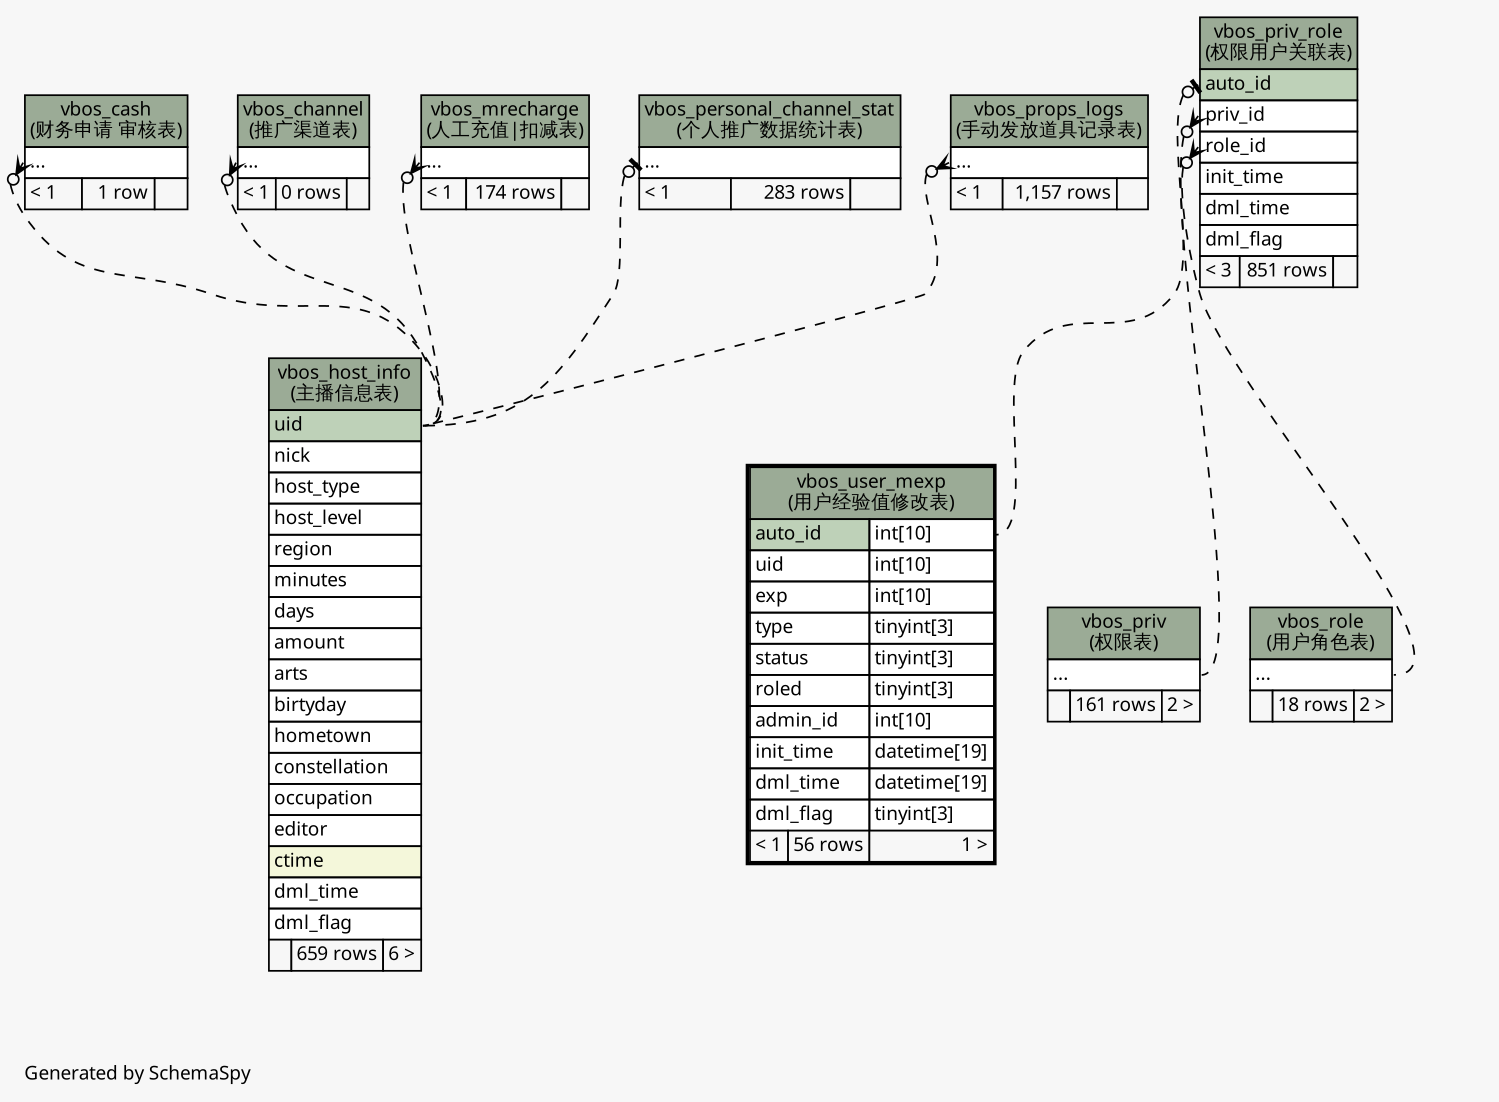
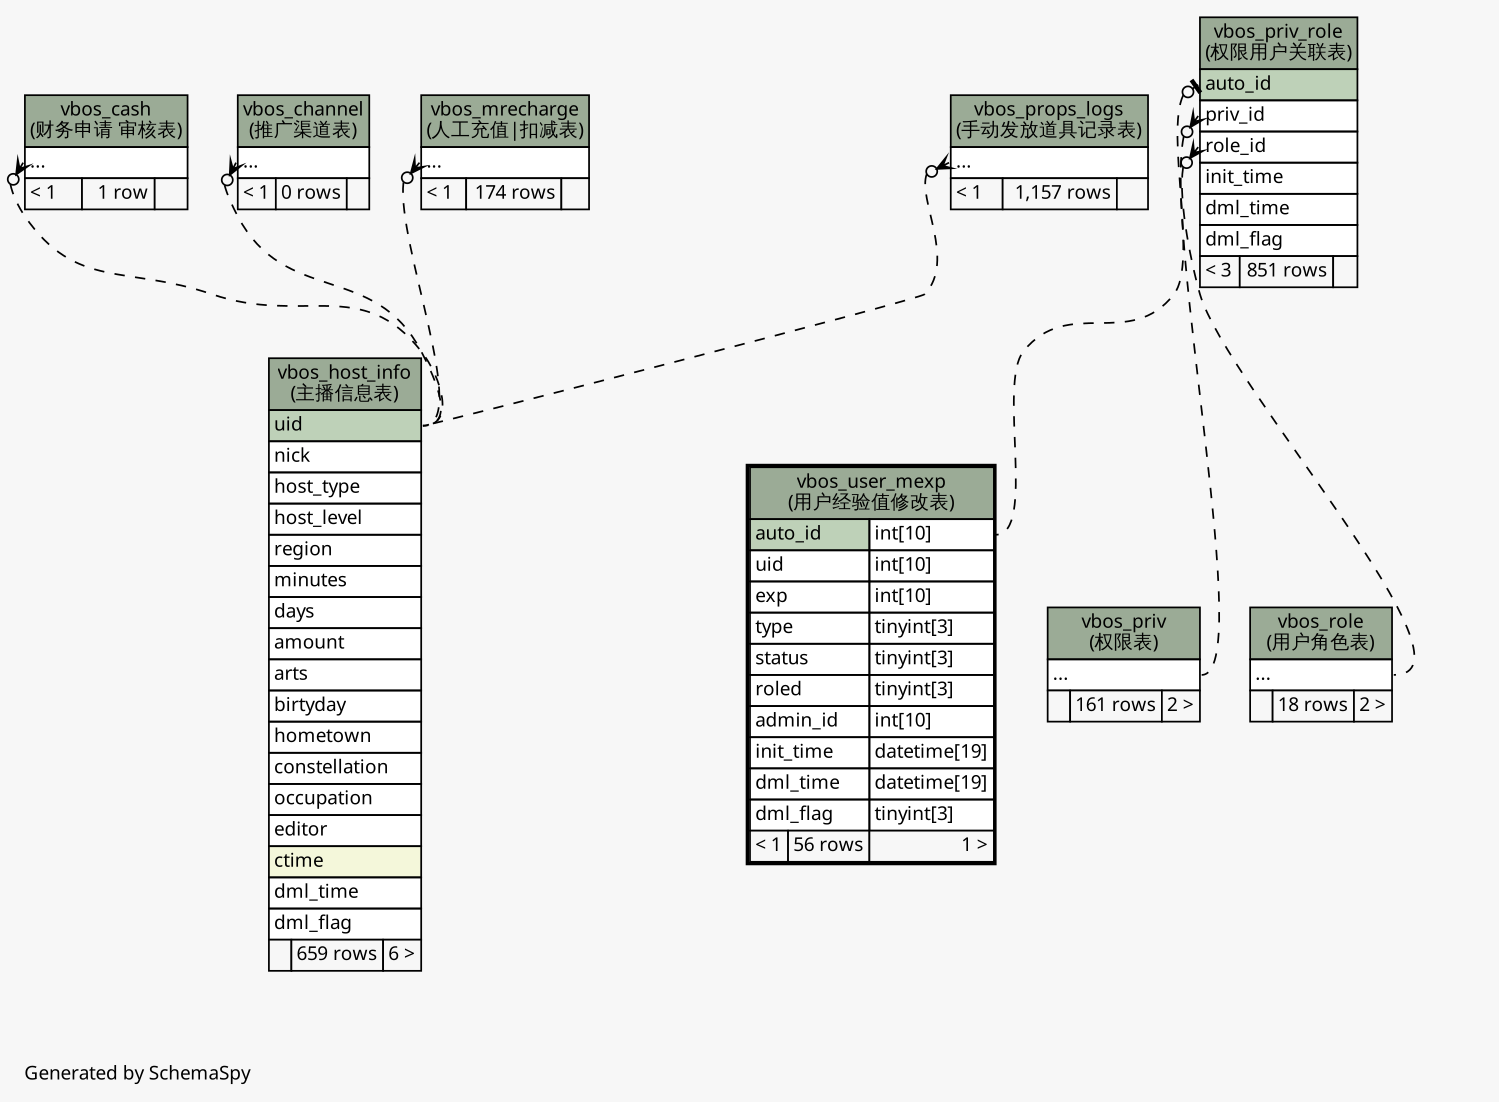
node "vbos_personal_channel_stat": removed
